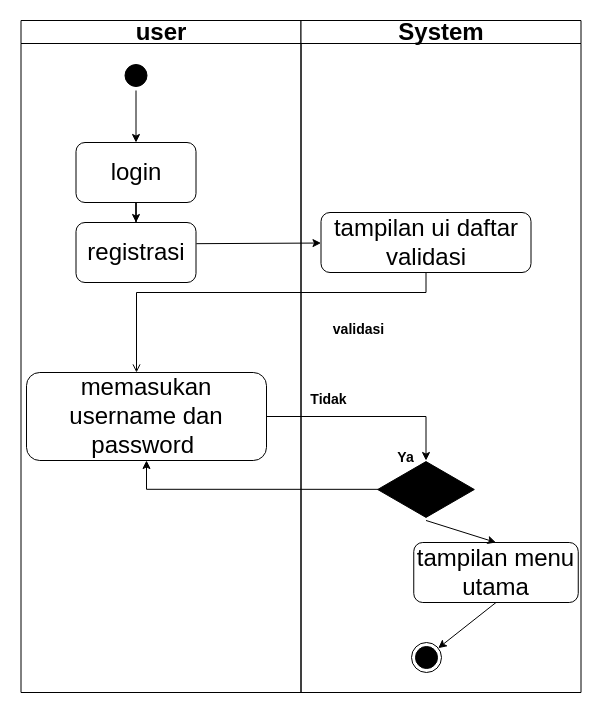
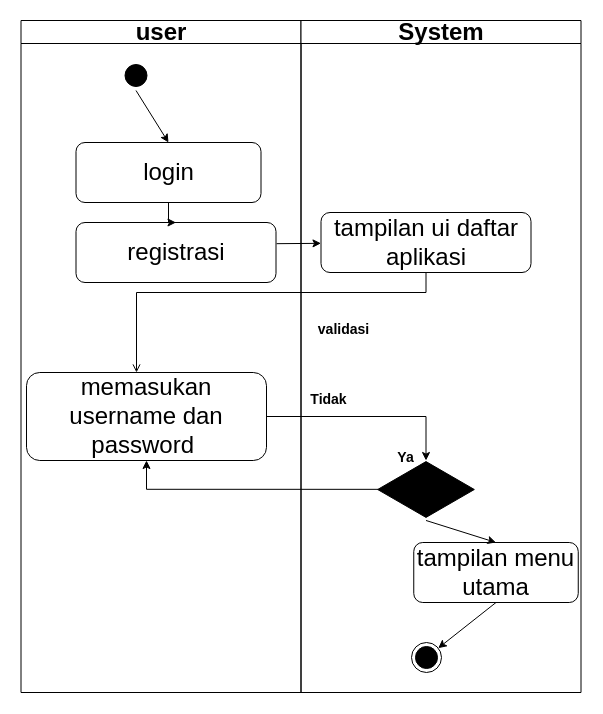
node "login": size 120x60 -> 185x60
node "tampilan ui daftar validasi": label "tampilan ui daftar validasi" -> "tampilan ui daftar aplikasi"
node "registrasi": size 120x60 -> 200x60
node "validasi": moved (359, 327) -> (344, 327)
